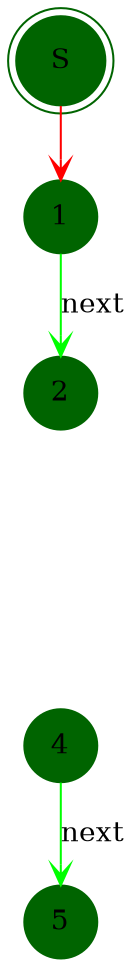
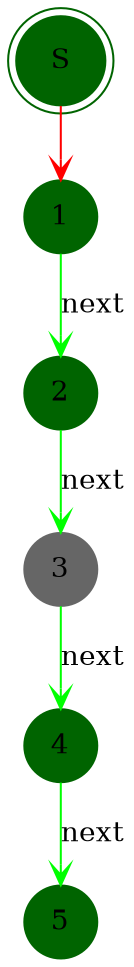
node "3": added
